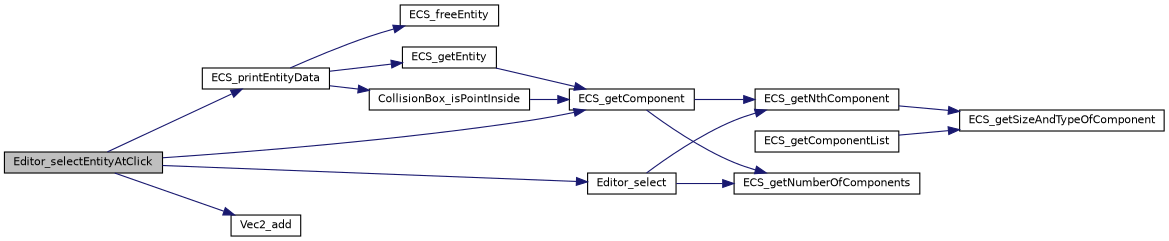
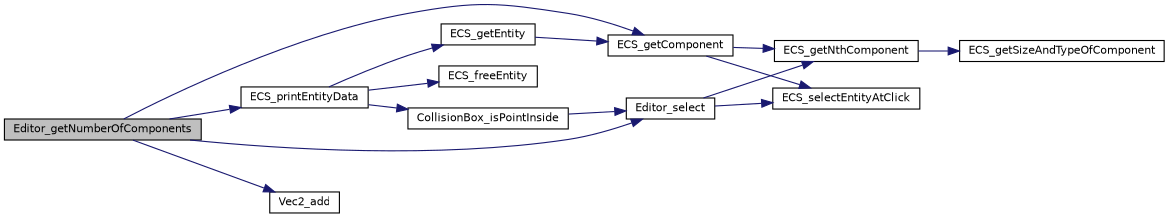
edge "CollisionBox_isPointInside" -> "ECS_getComponent": now "CollisionBox_isPointInside" -> "Editor_select"
node "ECS_getComponentList": removed
node "Editor_selectEntityAtClick": label "Editor_selectEntityAtClick" -> "Editor_getNumberOfComponents"
node "ECS_getNumberOfComponents": label "ECS_getNumberOfComponents" -> "ECS_selectEntityAtClick"
